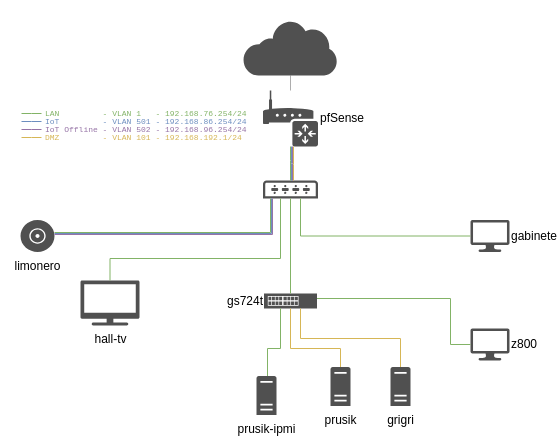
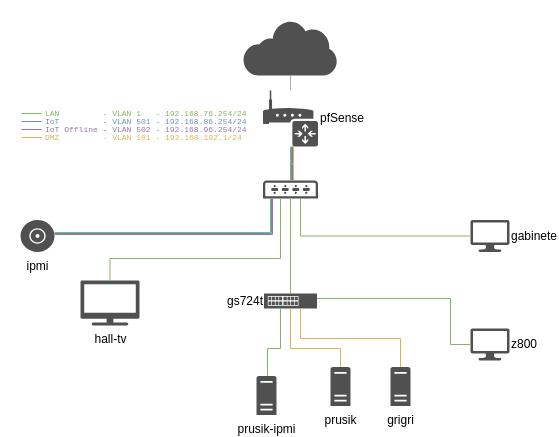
node "limonero": label "limonero" -> "ipmi"
